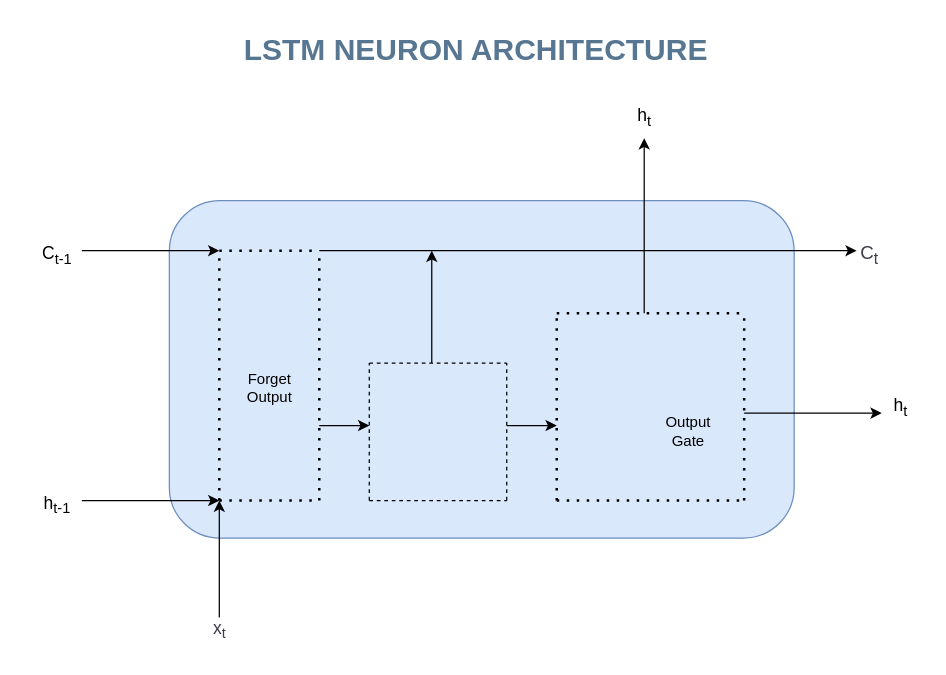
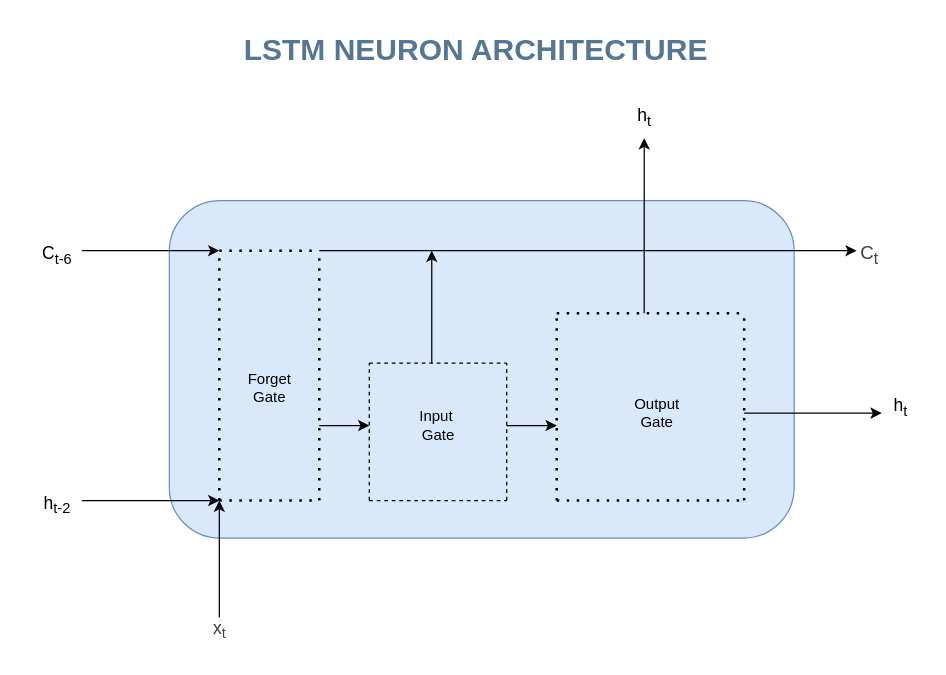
node "Ct-1": label "Ct-1" -> "Ct-6"
node "Forget Output": label "Forget Output" -> "Forget Gate"
node "Input Gate": added
node "Output Gate": moved (688, 432) -> (657, 413)
node "ht-1": label "ht-1" -> "ht-2"
